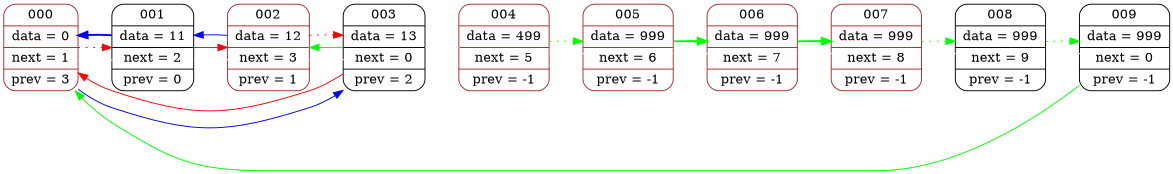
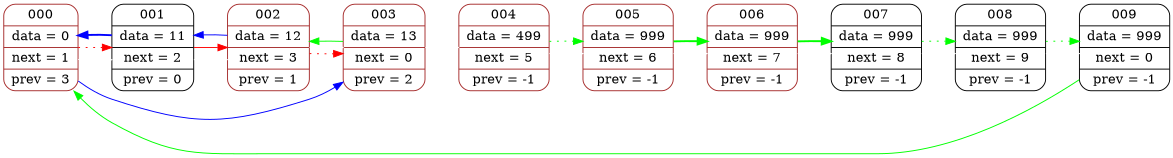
node "003": color black -> brown
node "007": color brown -> black
edge "003" -> "000": removed
